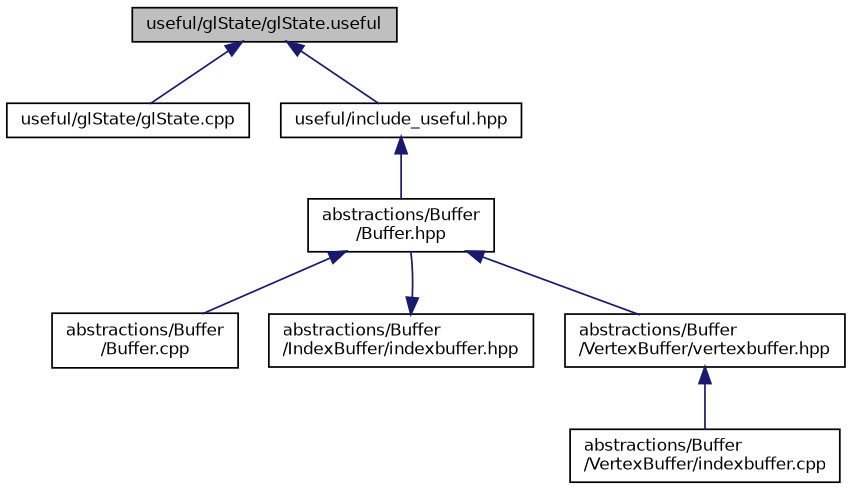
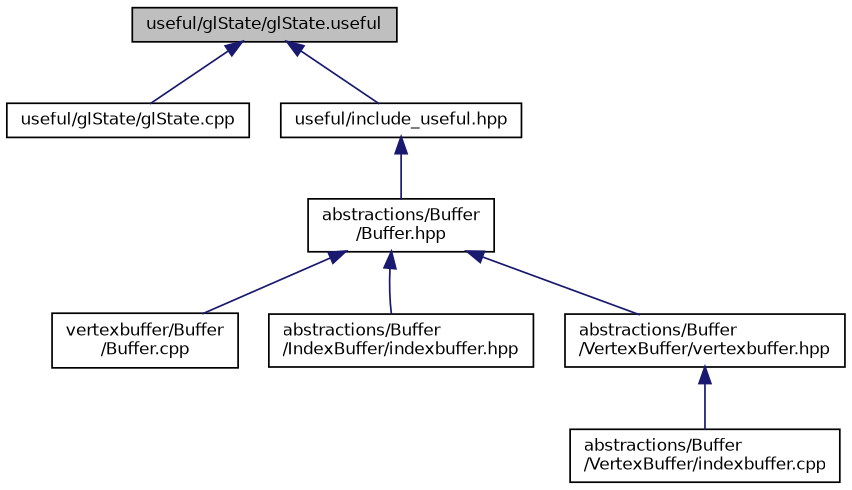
edge "abstractions/Buffer /Buffer.hpp" -> "abstractions/Buffer /IndexBuffer/indexbuffer.hpp": reversed
node "abstractions/Buffer /Buffer.cpp": label "abstractions/Buffer /Buffer.cpp" -> "vertexbuffer/Buffer /Buffer.cpp"
